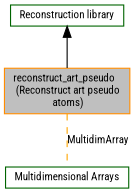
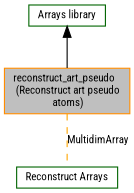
node "Reconstruction library": label "Reconstruction library" -> "Arrays library"
node "Multidimensional Arrays": label "Multidimensional Arrays" -> "Reconstruct Arrays"
